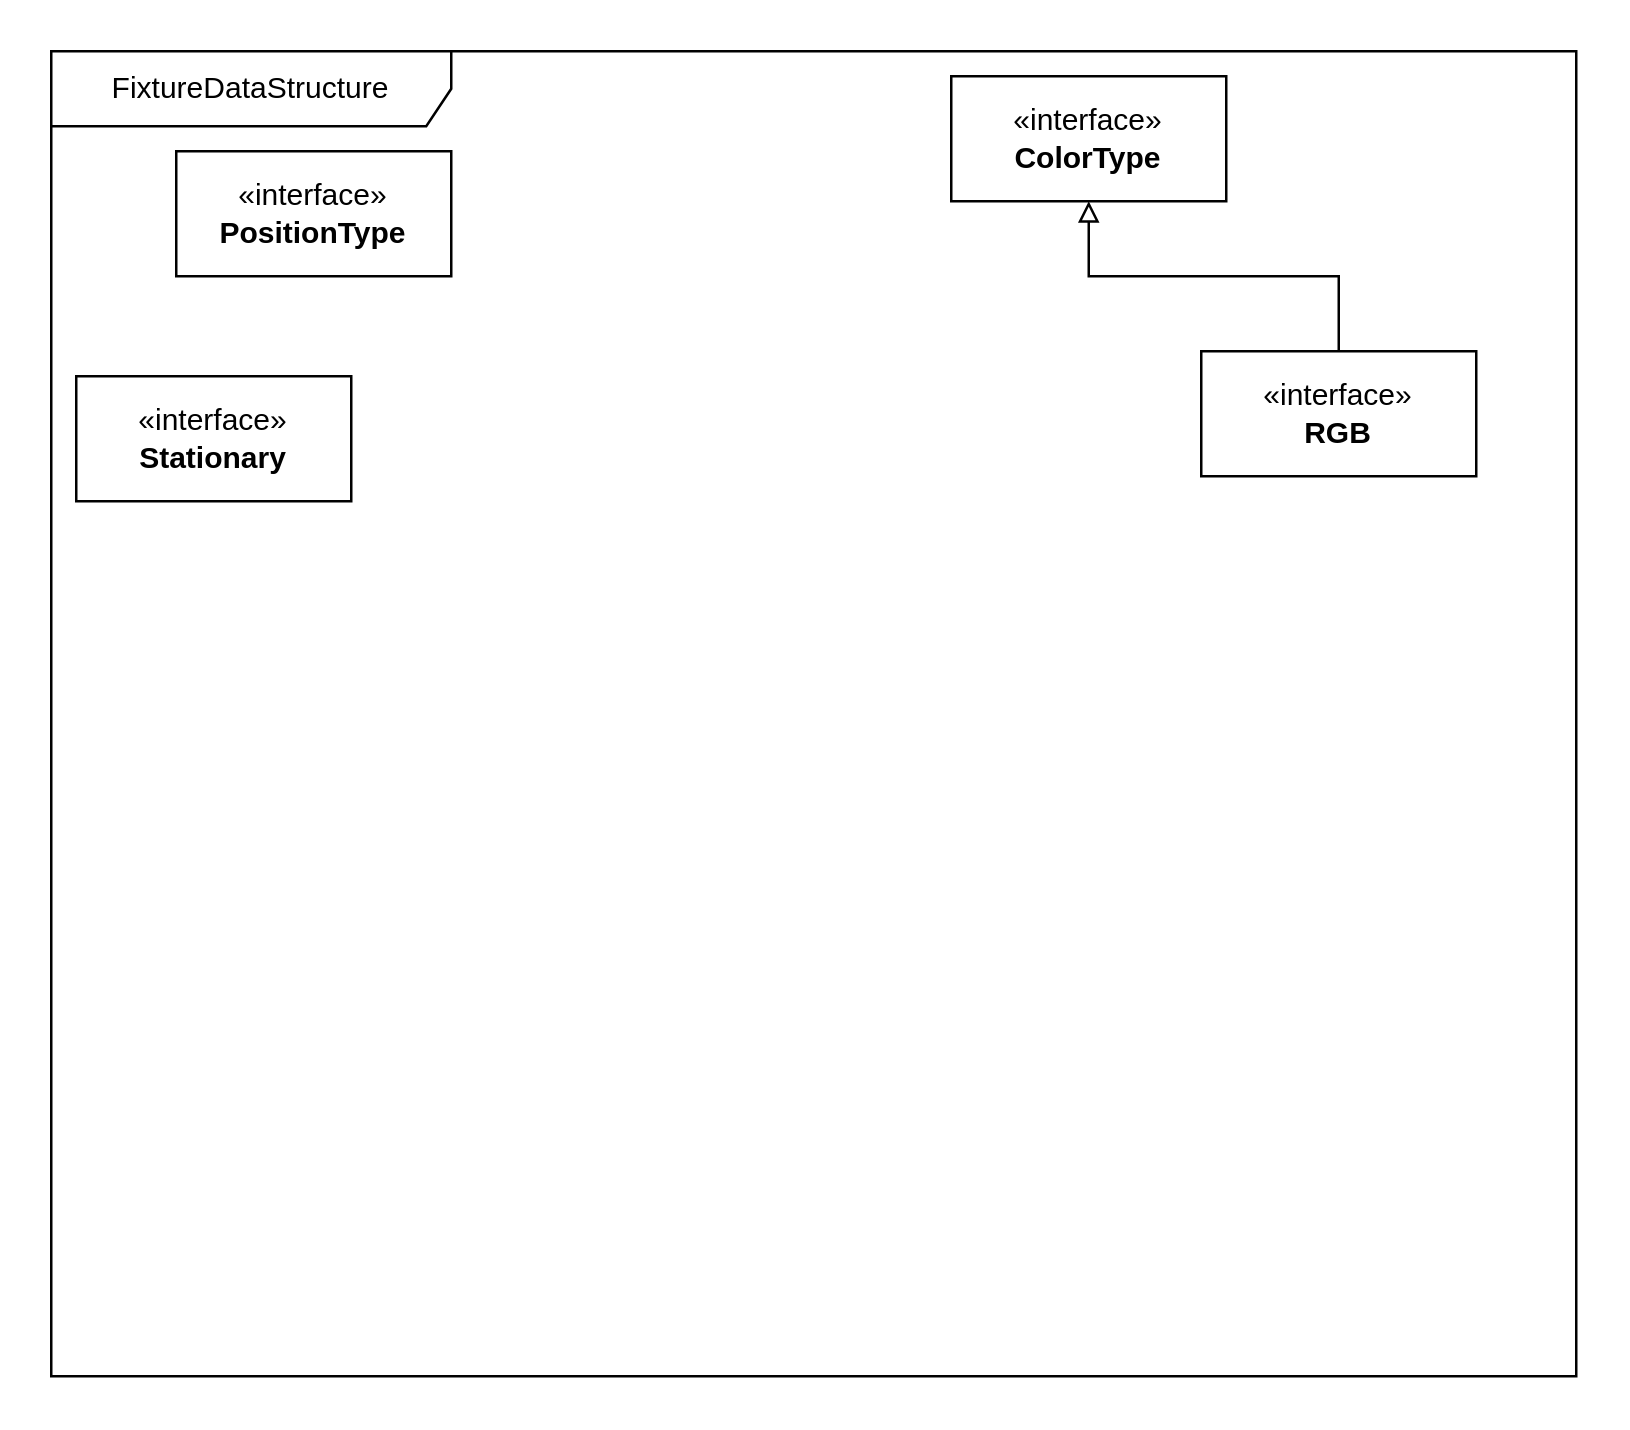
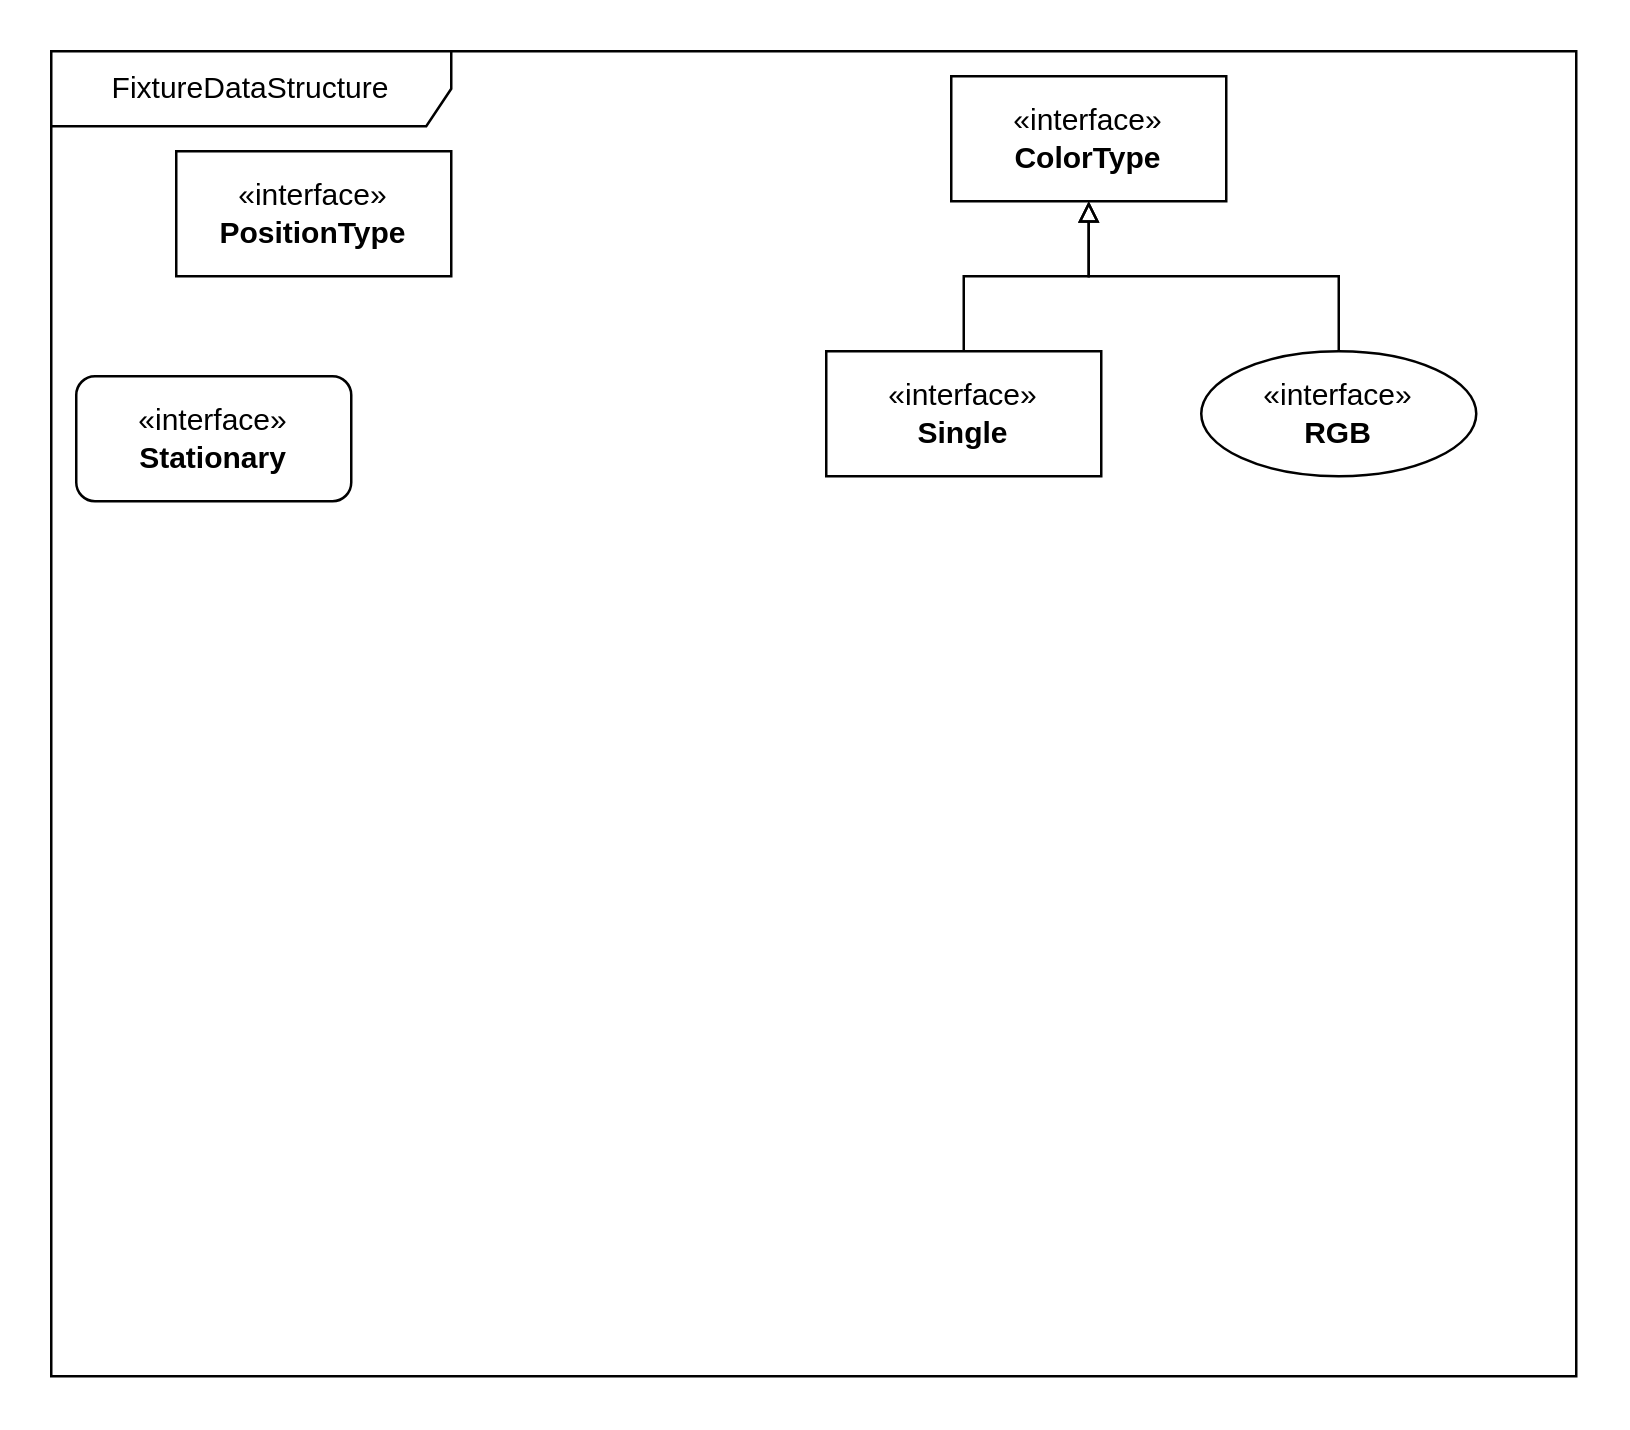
edge "«interface» Single" -> "«interface» ColorType": added
node "«interface» Single": added
node "«interface» RGB": shape rectangle -> ellipse
node "«interface» Stationary": shape rectangle -> rounded rectangle
